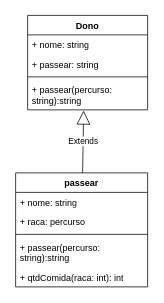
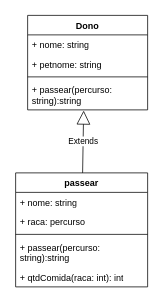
node "+ passear: string": label "+ passear: string" -> "+ petnome: string"
